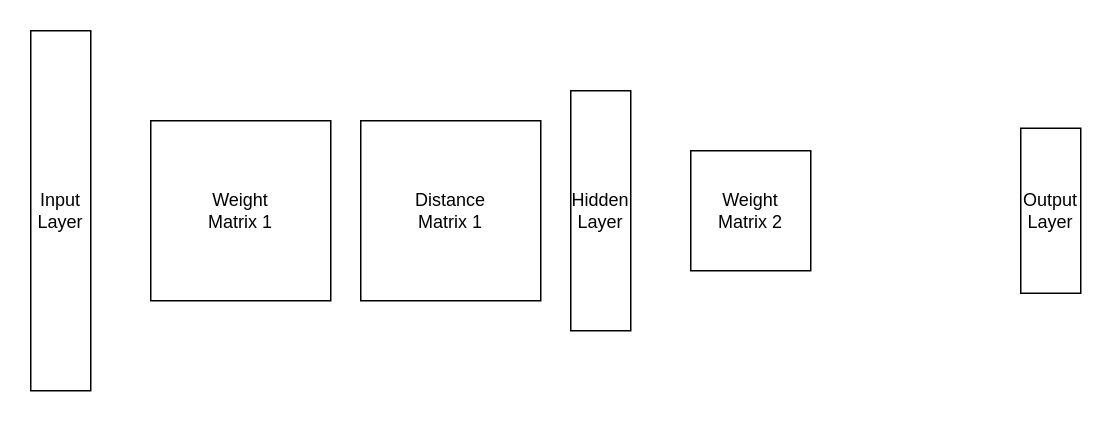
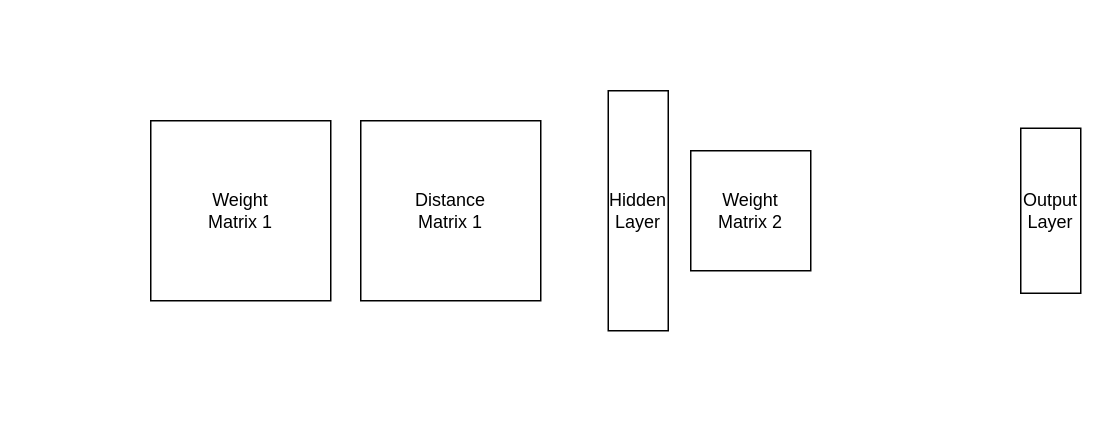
node "Input Layer": removed
node "Hidden Layer": moved (601, 211) -> (638, 211)
